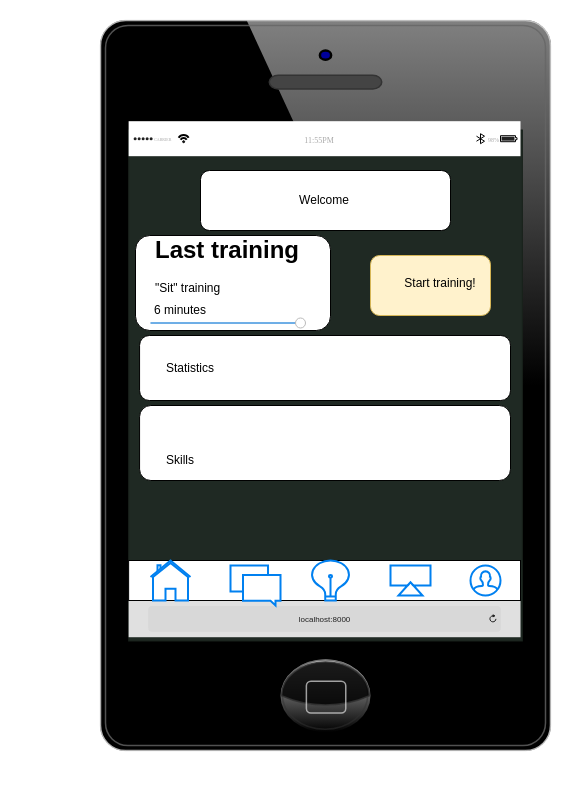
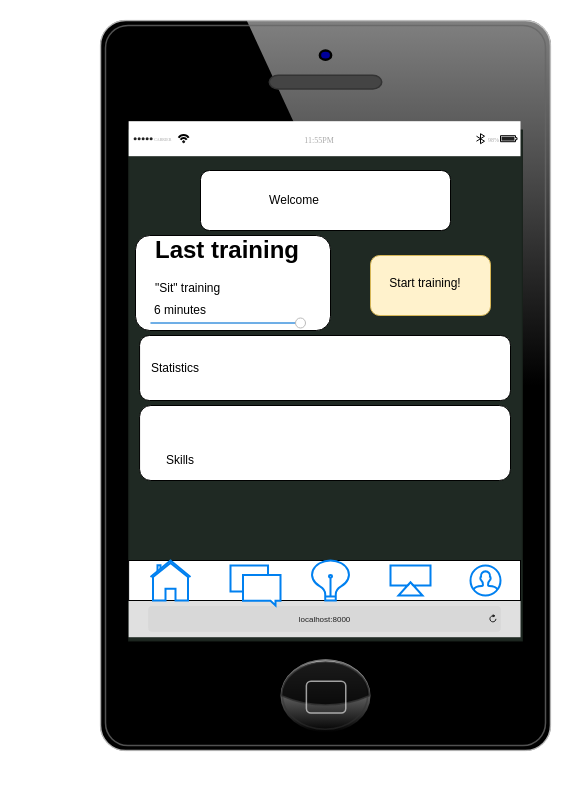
node "Welcome": moved (325, 201) -> (295, 201)
node "Start training!": moved (441, 283) -> (426, 283)
node "Statistics": moved (191, 368) -> (176, 368)
